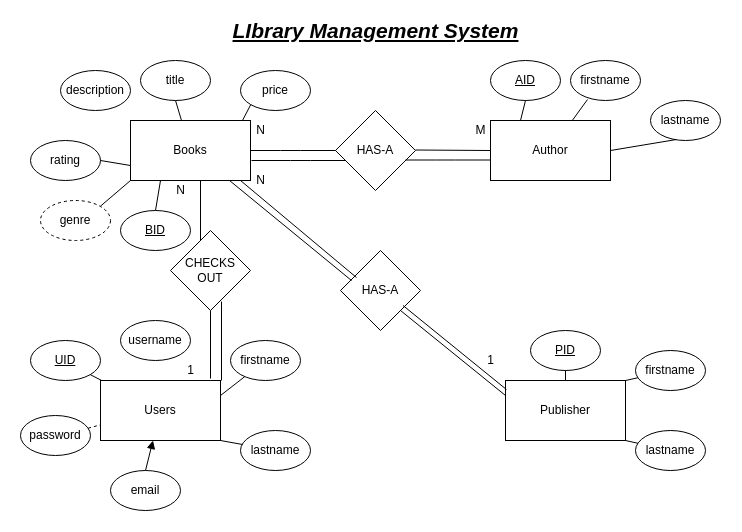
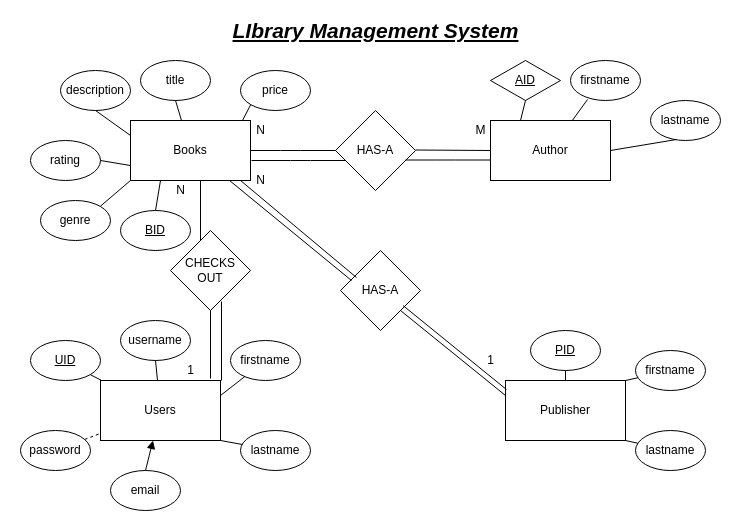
node "AID": shape ellipse -> diamond
edge "description" -- "Books": added
node "genre": style dashed -> solid
edge "username" -- "Users": added
node "password": moved (56, 436) -> (56, 451)
